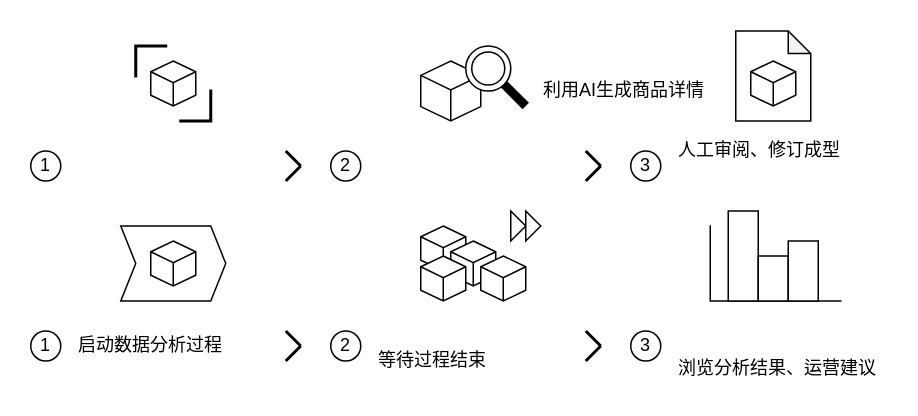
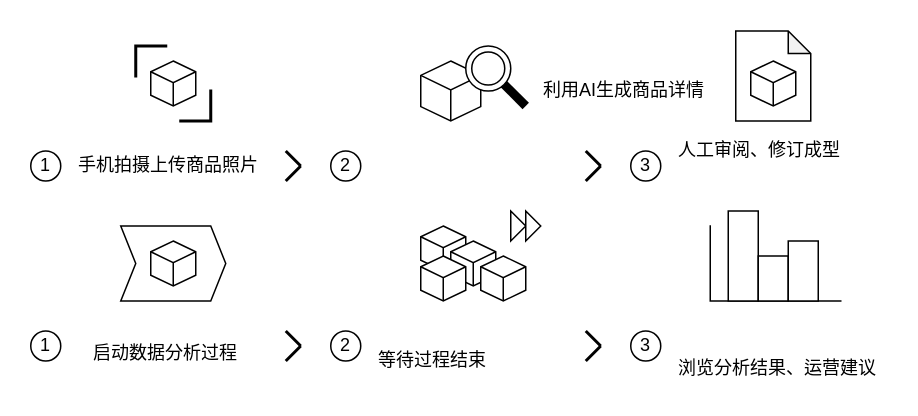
node "手机拍摄上传商品照片": added
node "启动数据分析过程": moved (151, 346) -> (166, 353)
